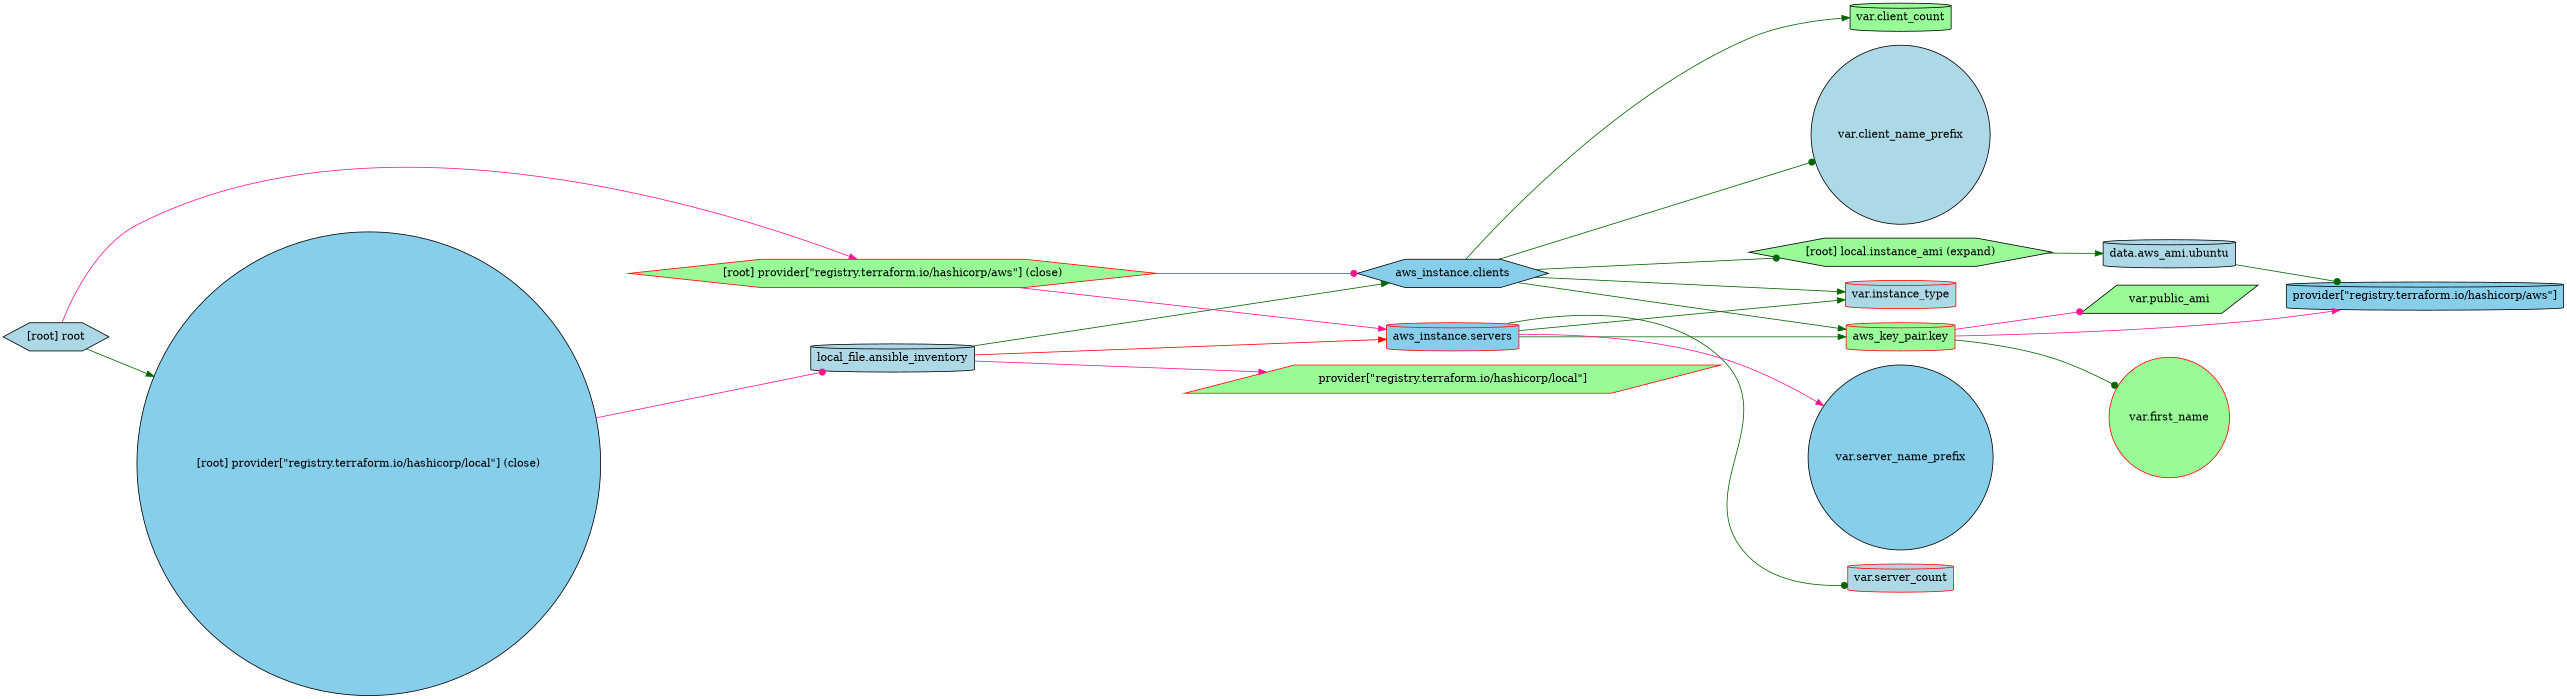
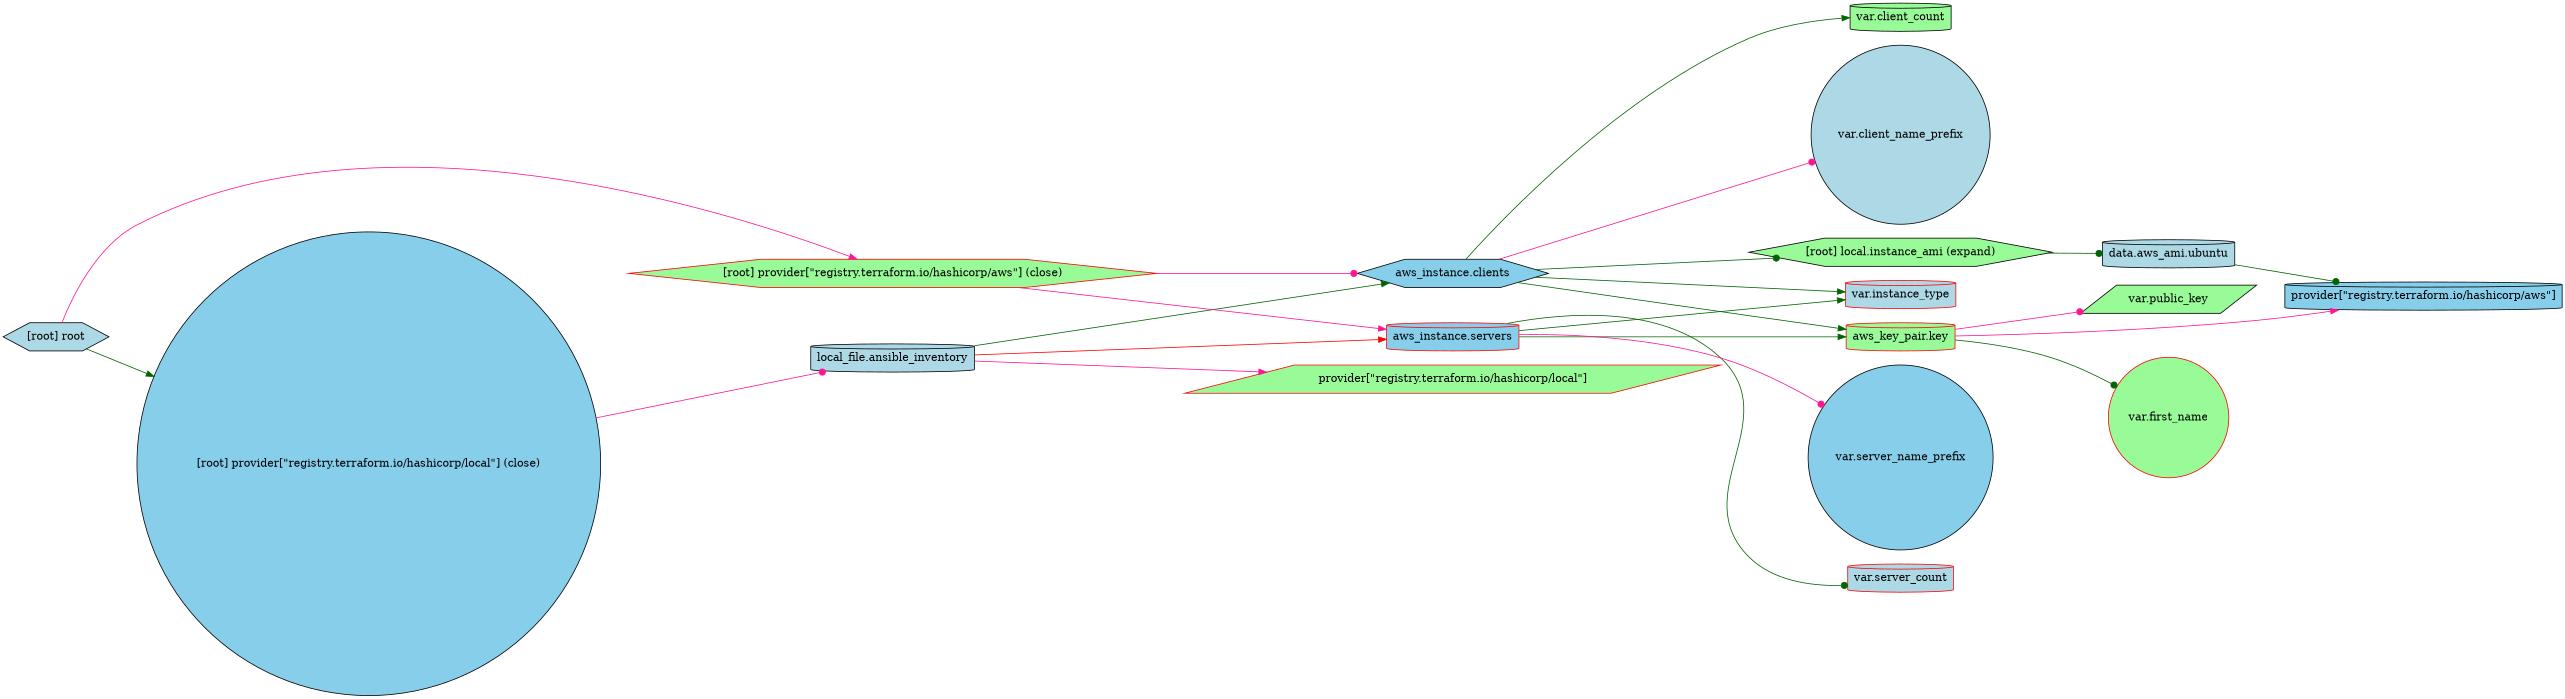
edge "aws_instance.clients" -> "var.client_name_prefix": color darkgreen -> deeppink
edge "[root] local.instance_ami (expand)" -> "data.aws_ami.ubuntu": arrowhead normal -> dot
node "var.public_ami": label "var.public_ami" -> "var.public_key"
edge "aws_instance.servers" -> "var.server_name_prefix": arrowhead normal -> dot
